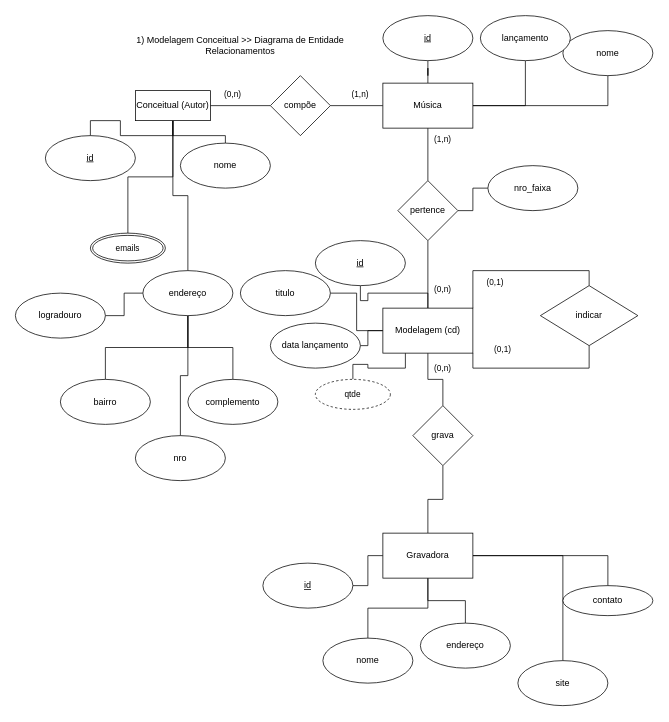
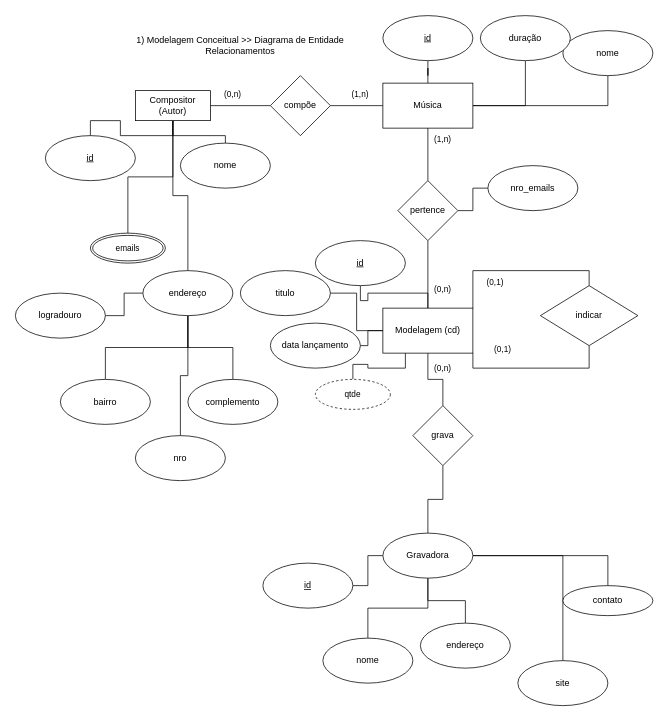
node "lançamento": label "lançamento" -> "duração"
node "Conceitual (Autor)": label "Conceitual (Autor)" -> "Compositor (Autor)"
node "nro_faixa": label "nro_faixa" -> "nro_emails"
node "Gravadora": shape rectangle -> ellipse
